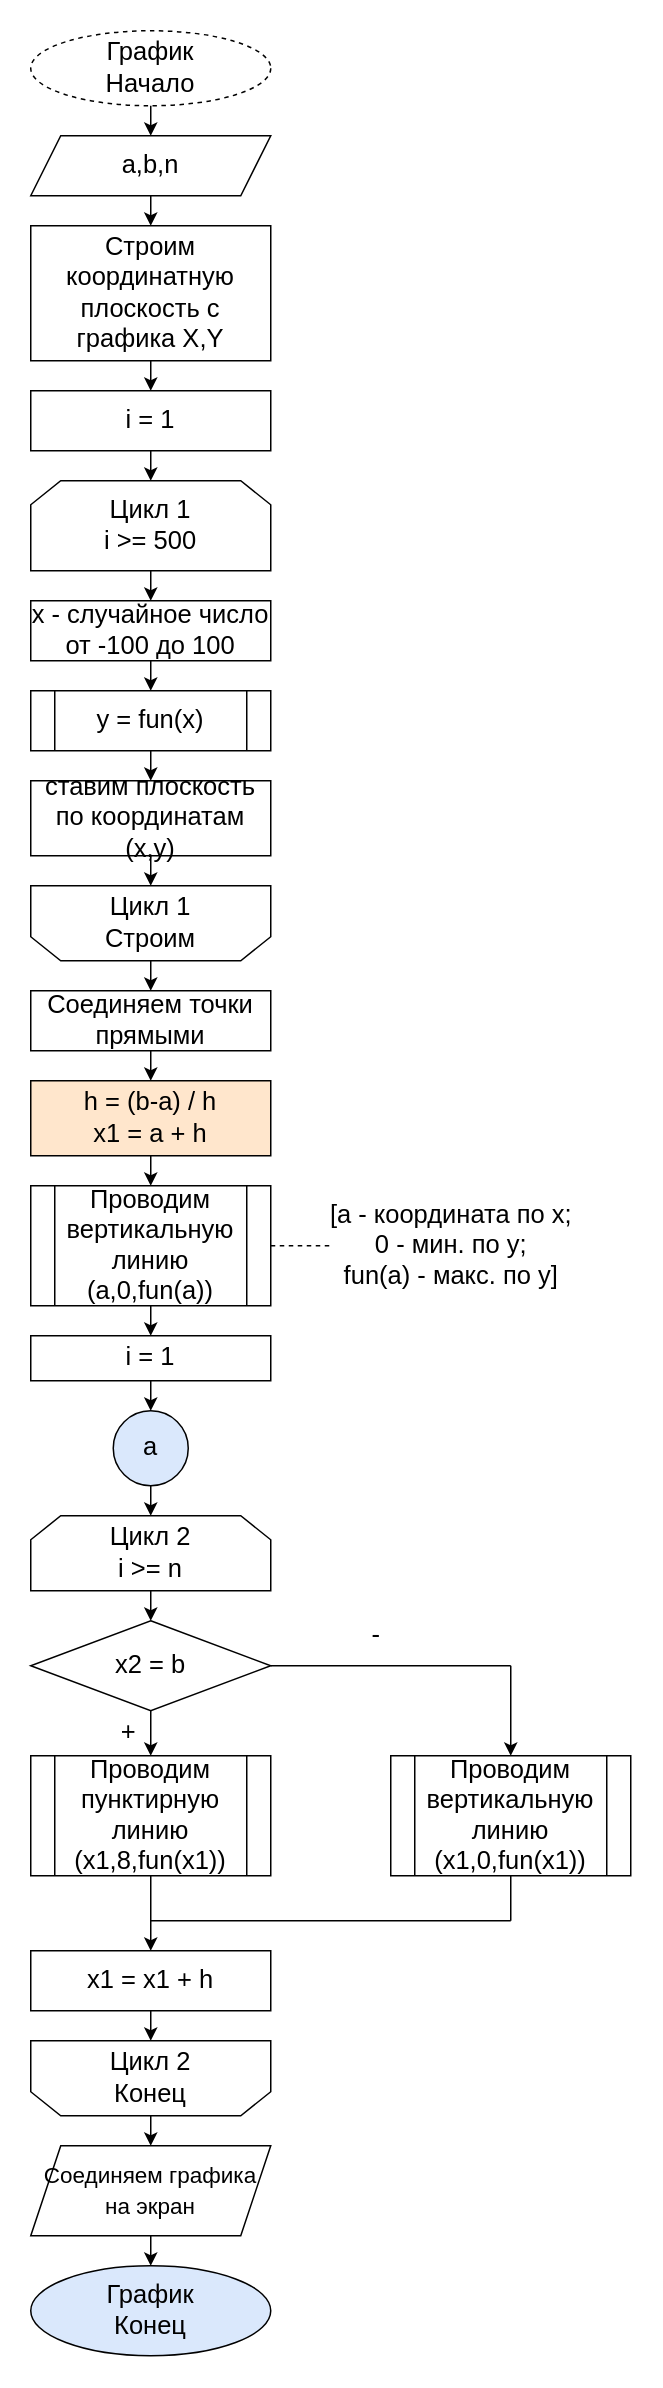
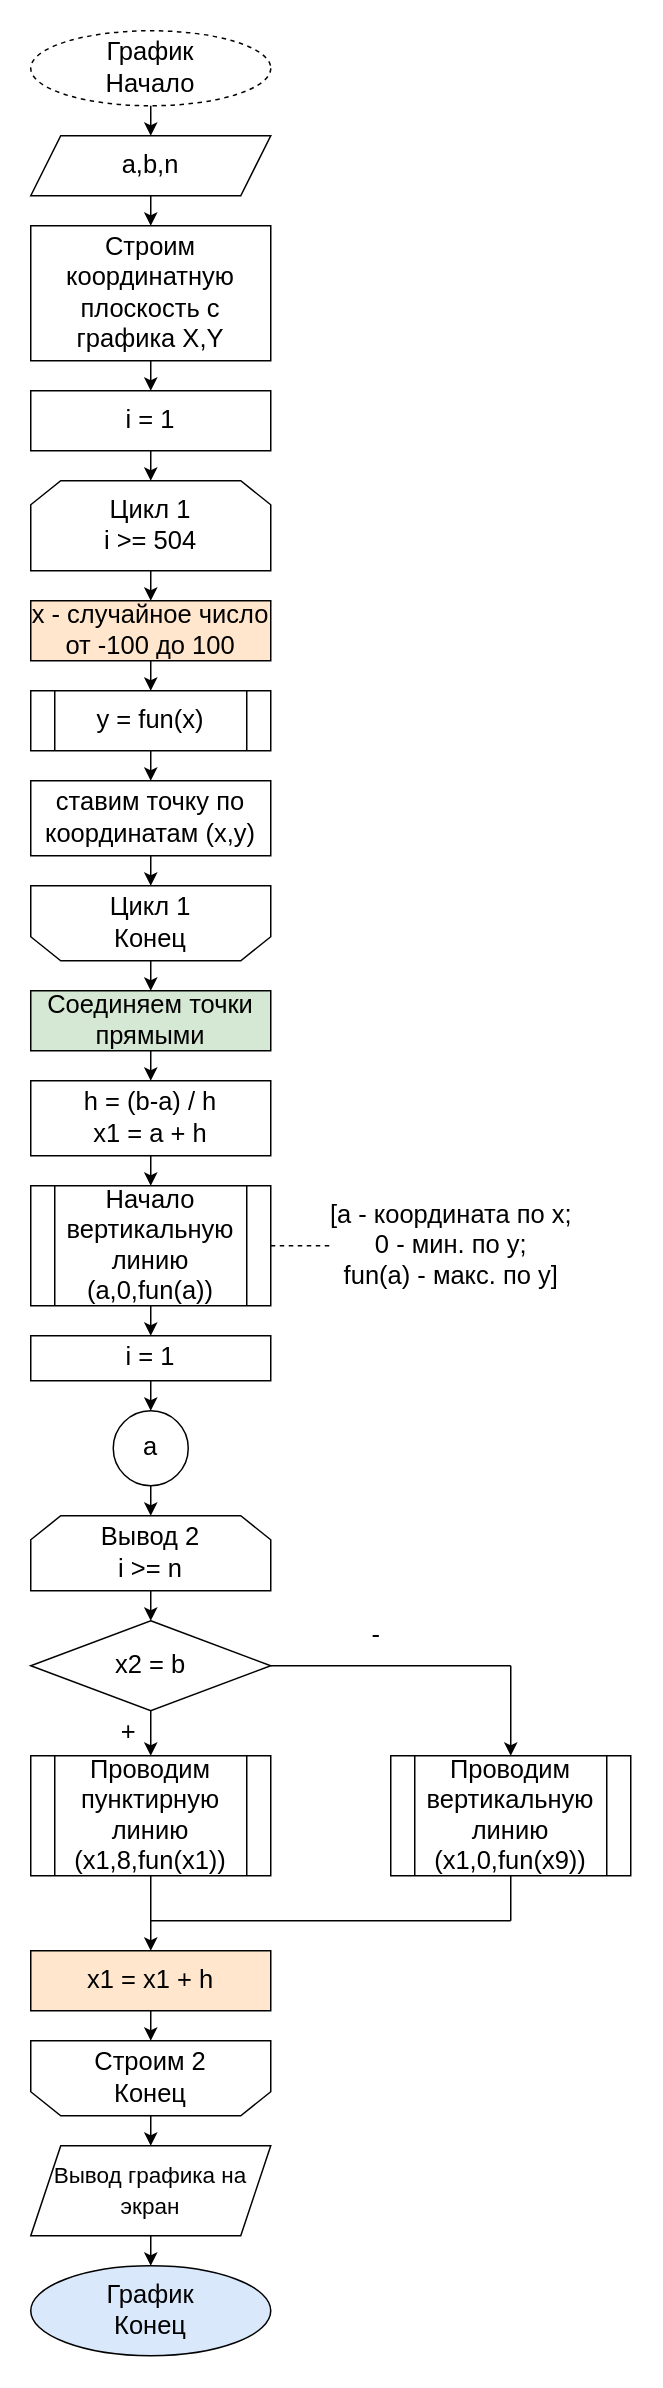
node "Цикл 1 i >= 500": label "Цикл 1 i >= 500" -> "Цикл 1 i >= 504"
node "x - случайное число от -100 до 100": fillcolor #ffffff -> #ffe6cc
node "ставим плоскость по координатам (x,y)": label "ставим плоскость по координатам (x,y)" -> "ставим точку по координатам (x,y)"
node "Цикл 1 Строим": label "Цикл 1 Строим" -> "Цикл 1 Конец"
node "Соединяем точки прямыми": fillcolor #ffffff -> #d5e8d4
node "h = (b-a) / h x1 = a + h": fillcolor #ffe6cc -> #ffffff
node "Проводим вертикальную линию (a,0,fun(a))": label "Проводим вертикальную линию (a,0,fun(a))" -> "Начало вертикальную линию (a,0,fun(a))"
node "a": fillcolor #dae8fc -> #ffffff
node "Цикл 2 i >= n": label "Цикл 2 i >= n" -> "Вывод 2 i >= n"
node "Проводим вертикальную линию (x1,0,fun(x1))": label "Проводим вертикальную линию (x1,0,fun(x1))" -> "Проводим вертикальную линию (x1,0,fun(x9))"
node "x1 = x1 + h": fillcolor #ffffff -> #ffe6cc
node "Цикл 2 Конец": label "Цикл 2 Конец" -> "Строим 2 Конец"
node "Соединяем графика на экран": label "Соединяем графика на экран" -> "Вывод графика на экран"
